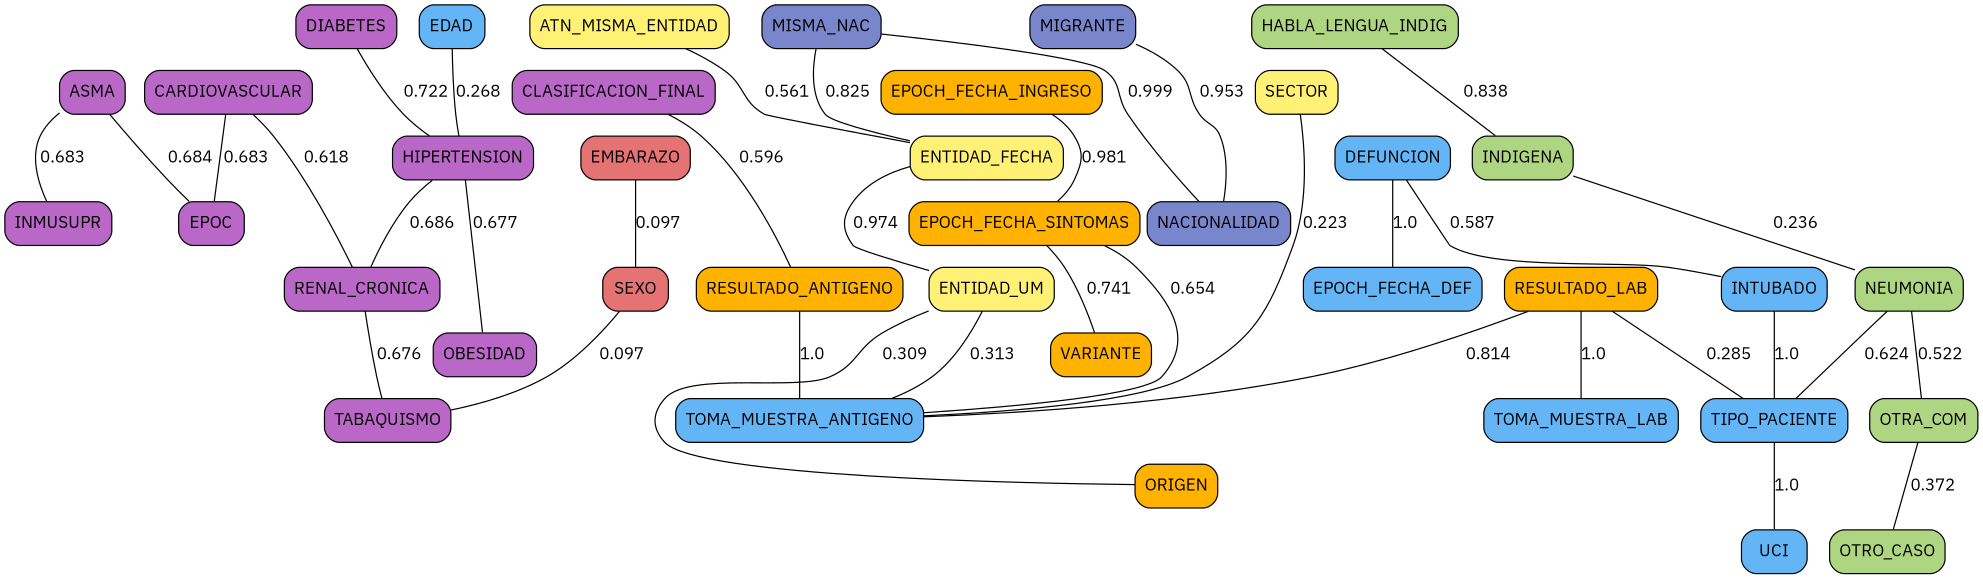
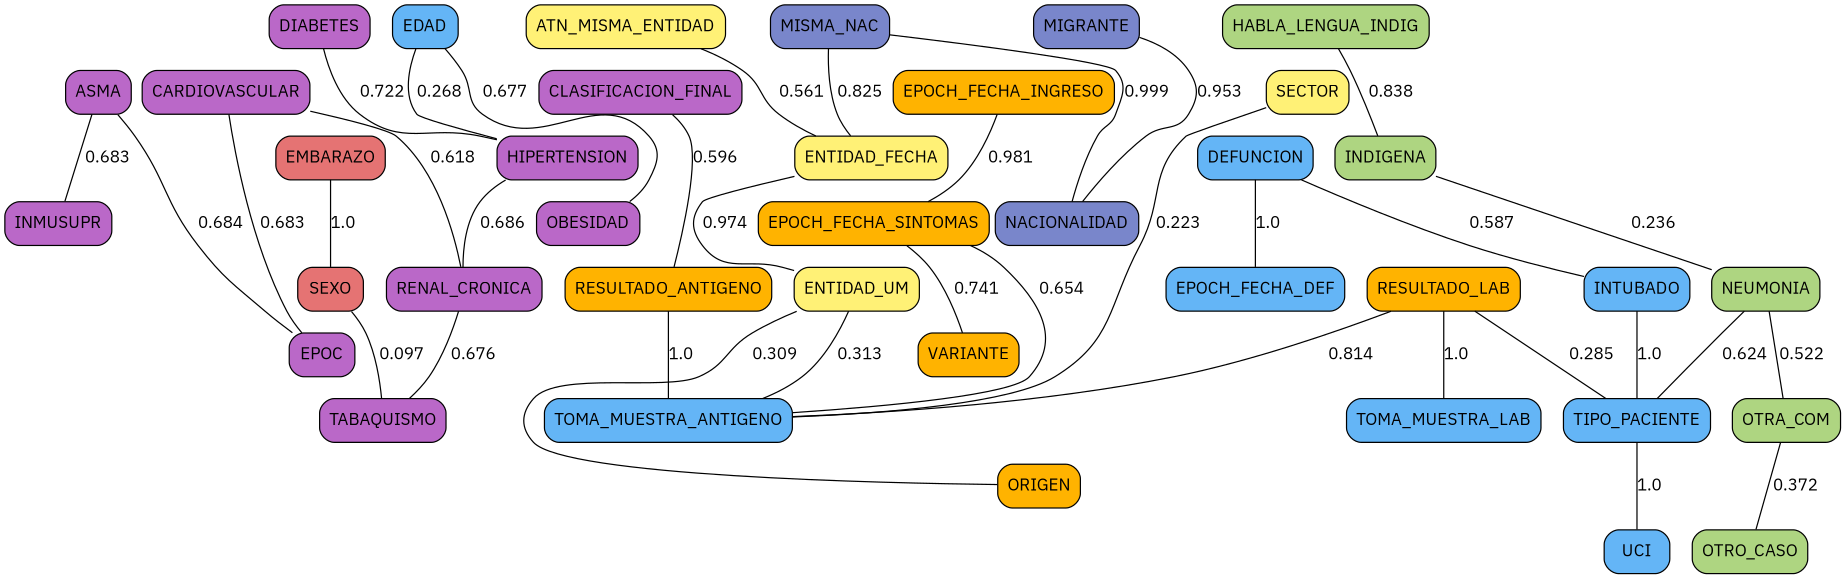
edge "EMBARAZO" -- "SEXO": label "0.097" -> "1.0"
edge "HIPERTENSION" -- "OBESIDAD": now "EDAD" -- "OBESIDAD"
